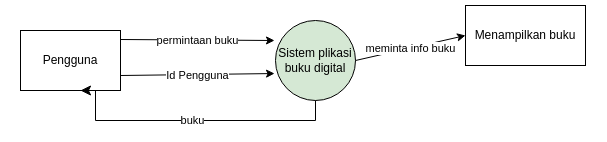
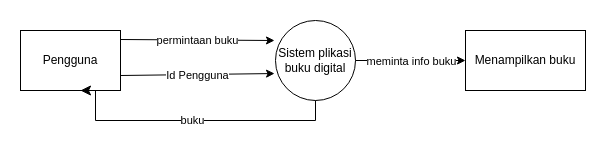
node "Menampilkan buku": moved (526, 36) -> (526, 61)
node "Sistem plikasi buku digital": fillcolor #d5e8d4 -> #ffffff
